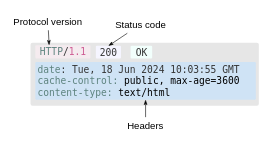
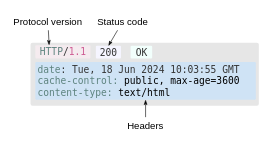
node "Status code": moved (141, 24) -> (123, 21)
